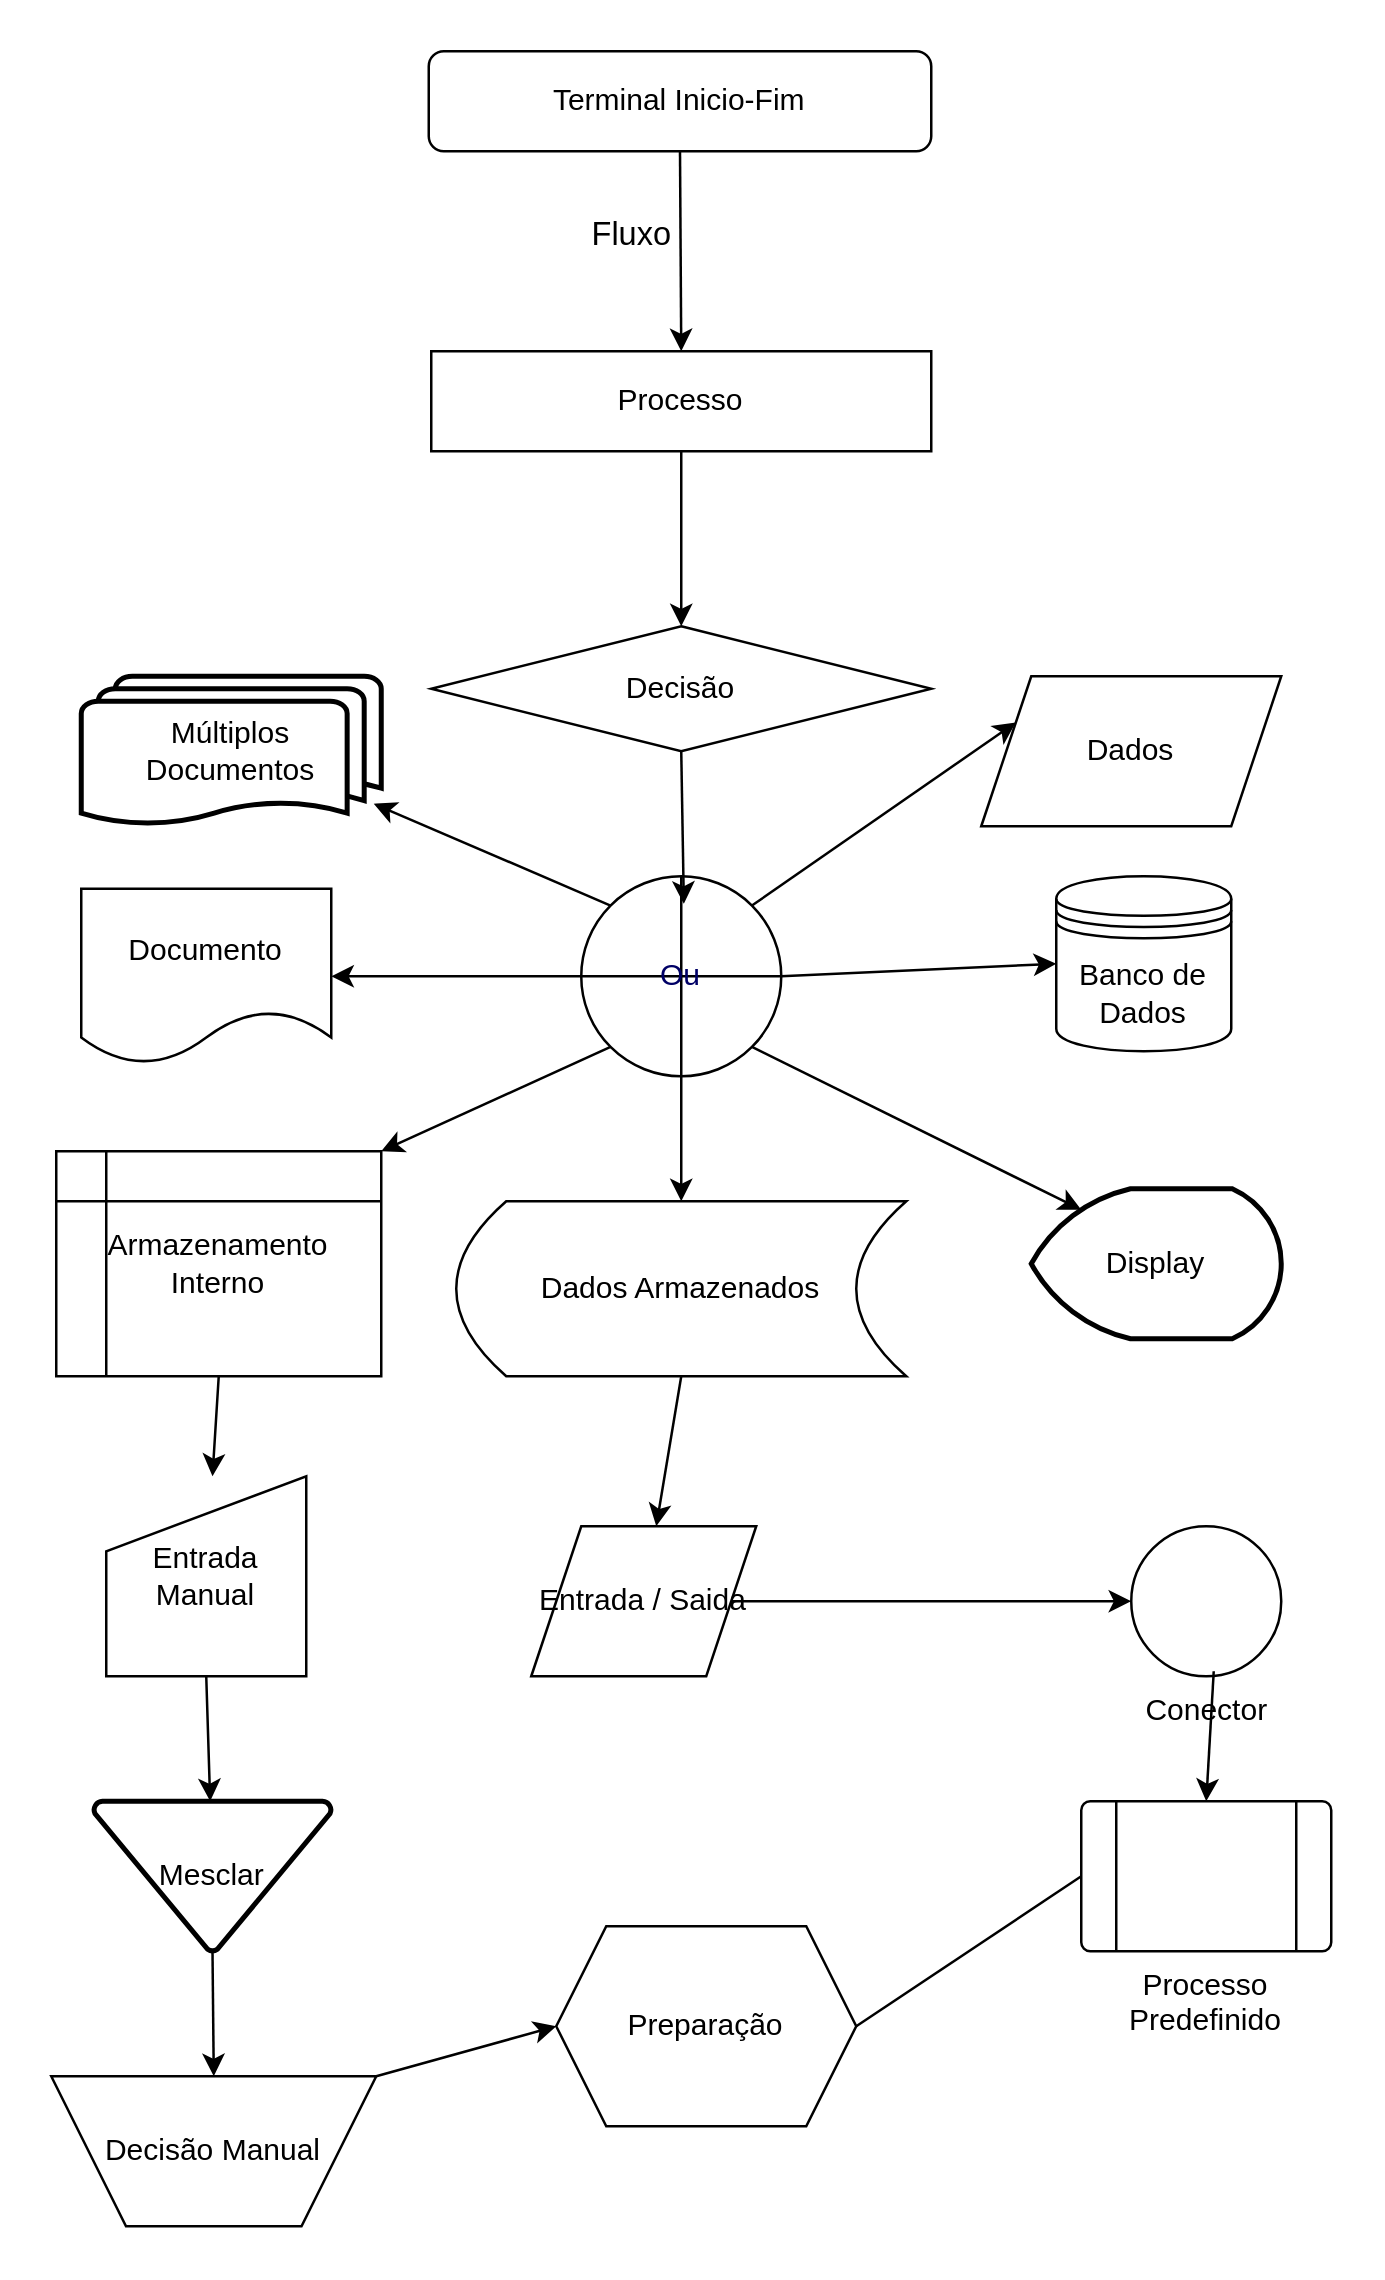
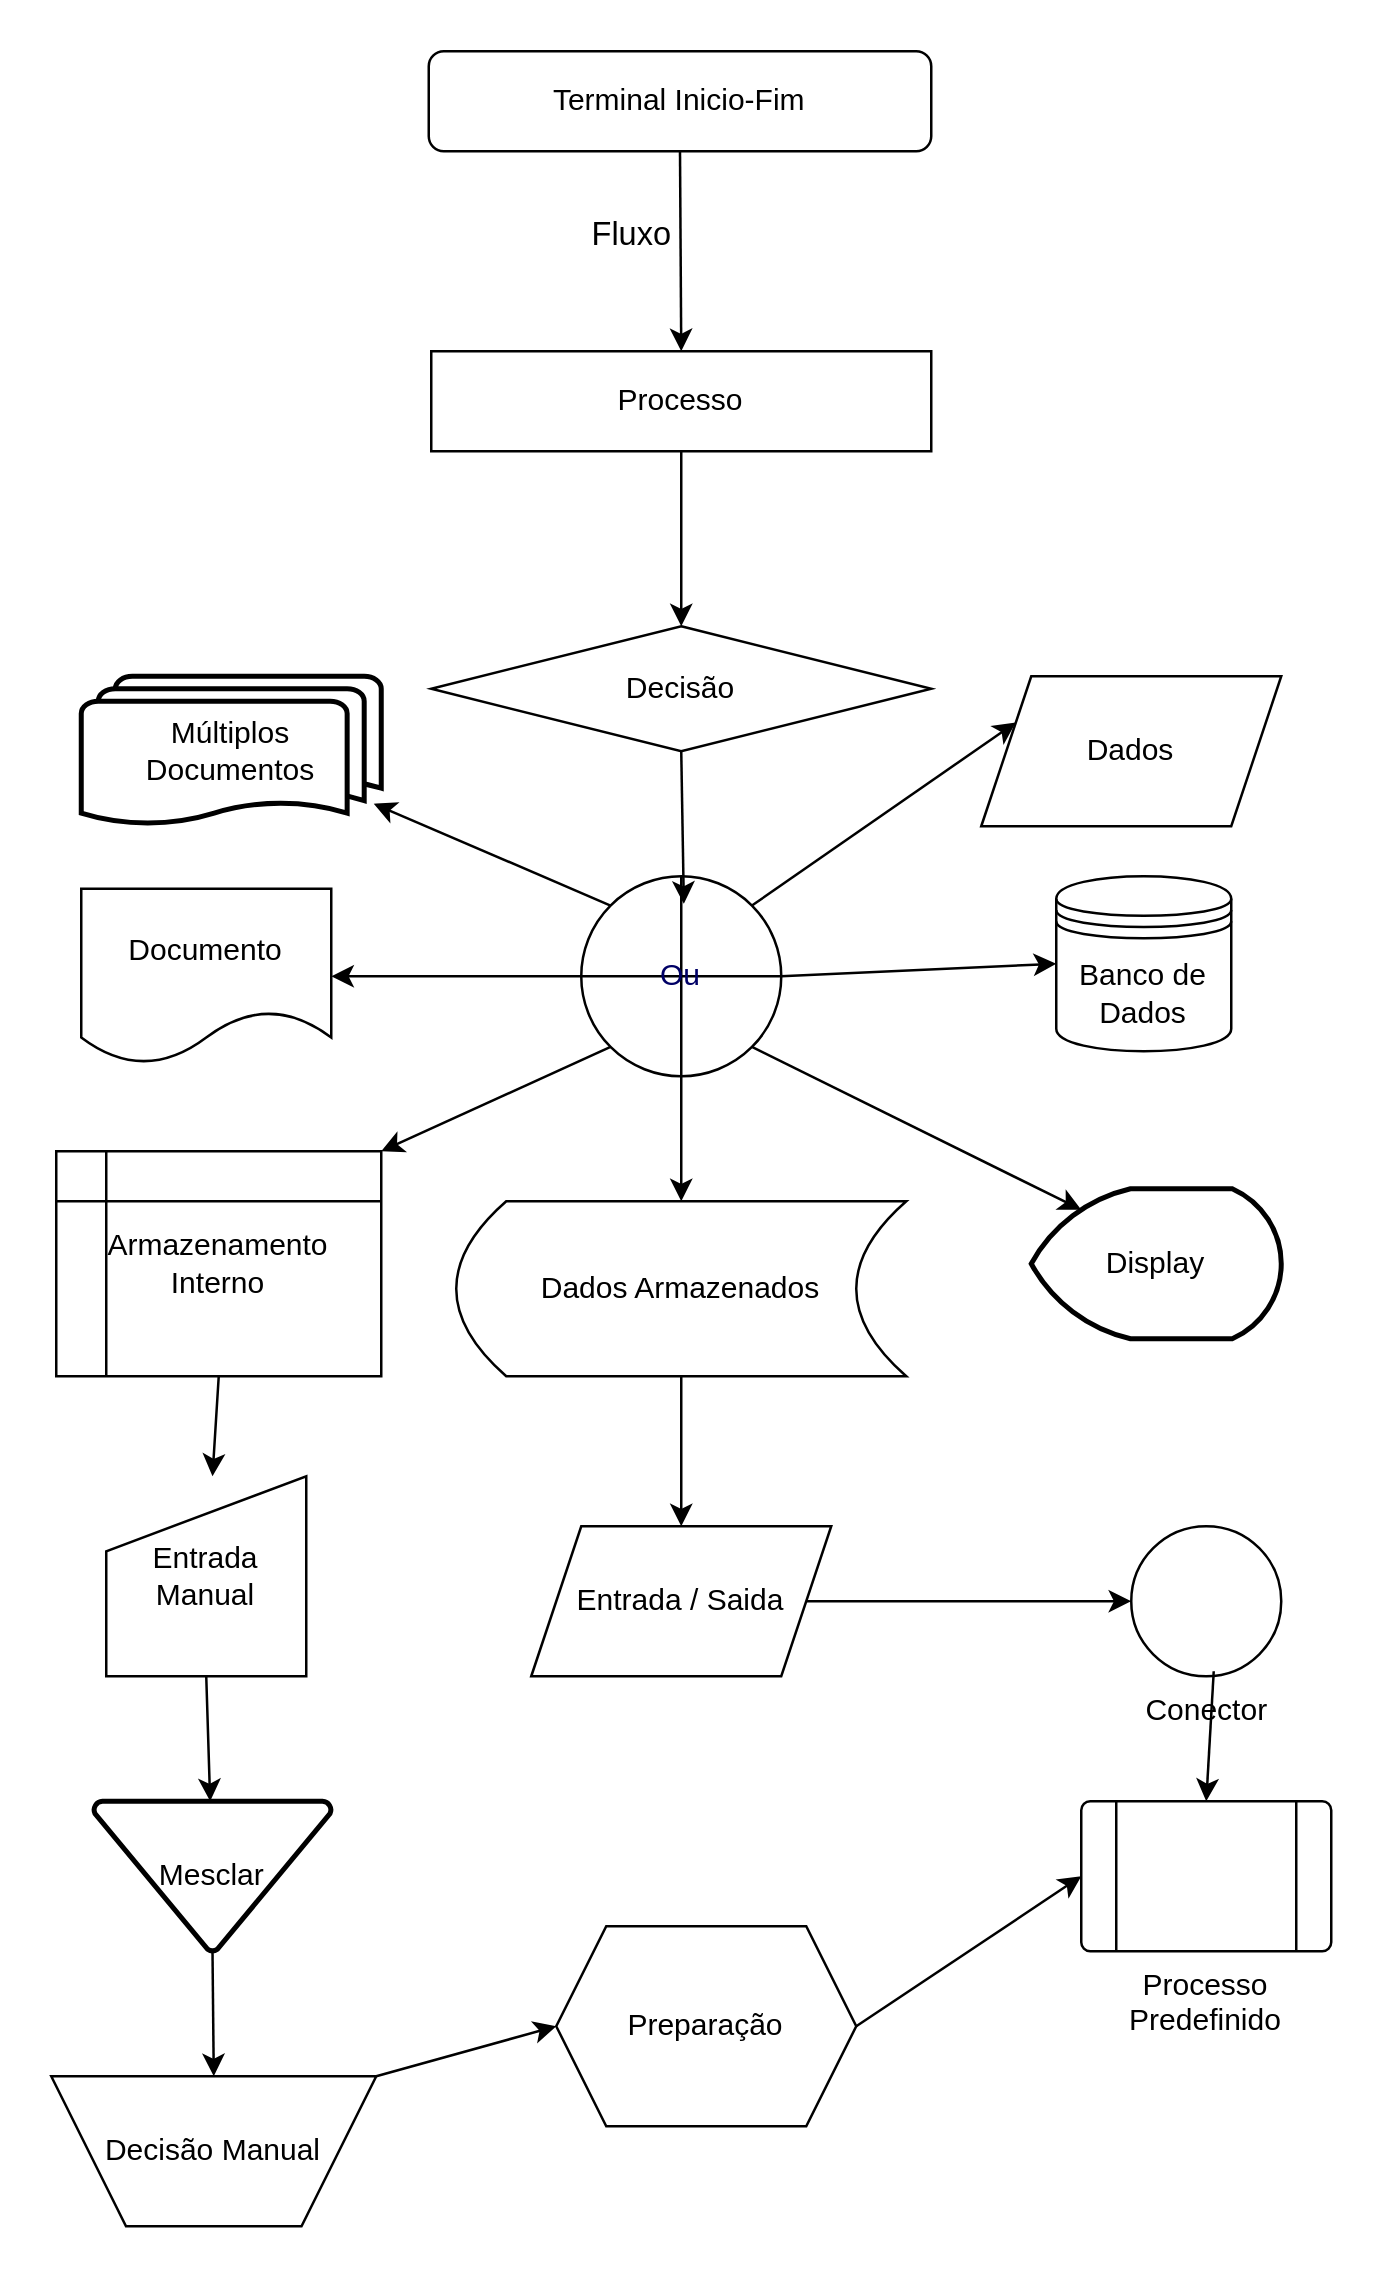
node "Entrada / Saida": size 225x150 -> 300x150
edge "Processo Predefinido" -- "Preparação": arrowhead none -> classic
